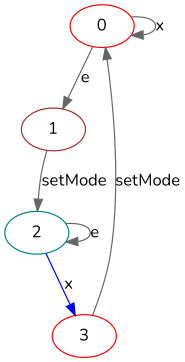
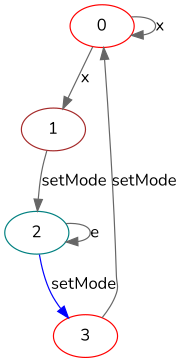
edge "0" -> "1": label "e" -> "x"
edge "2" -> "3": label "x" -> "setMode"
